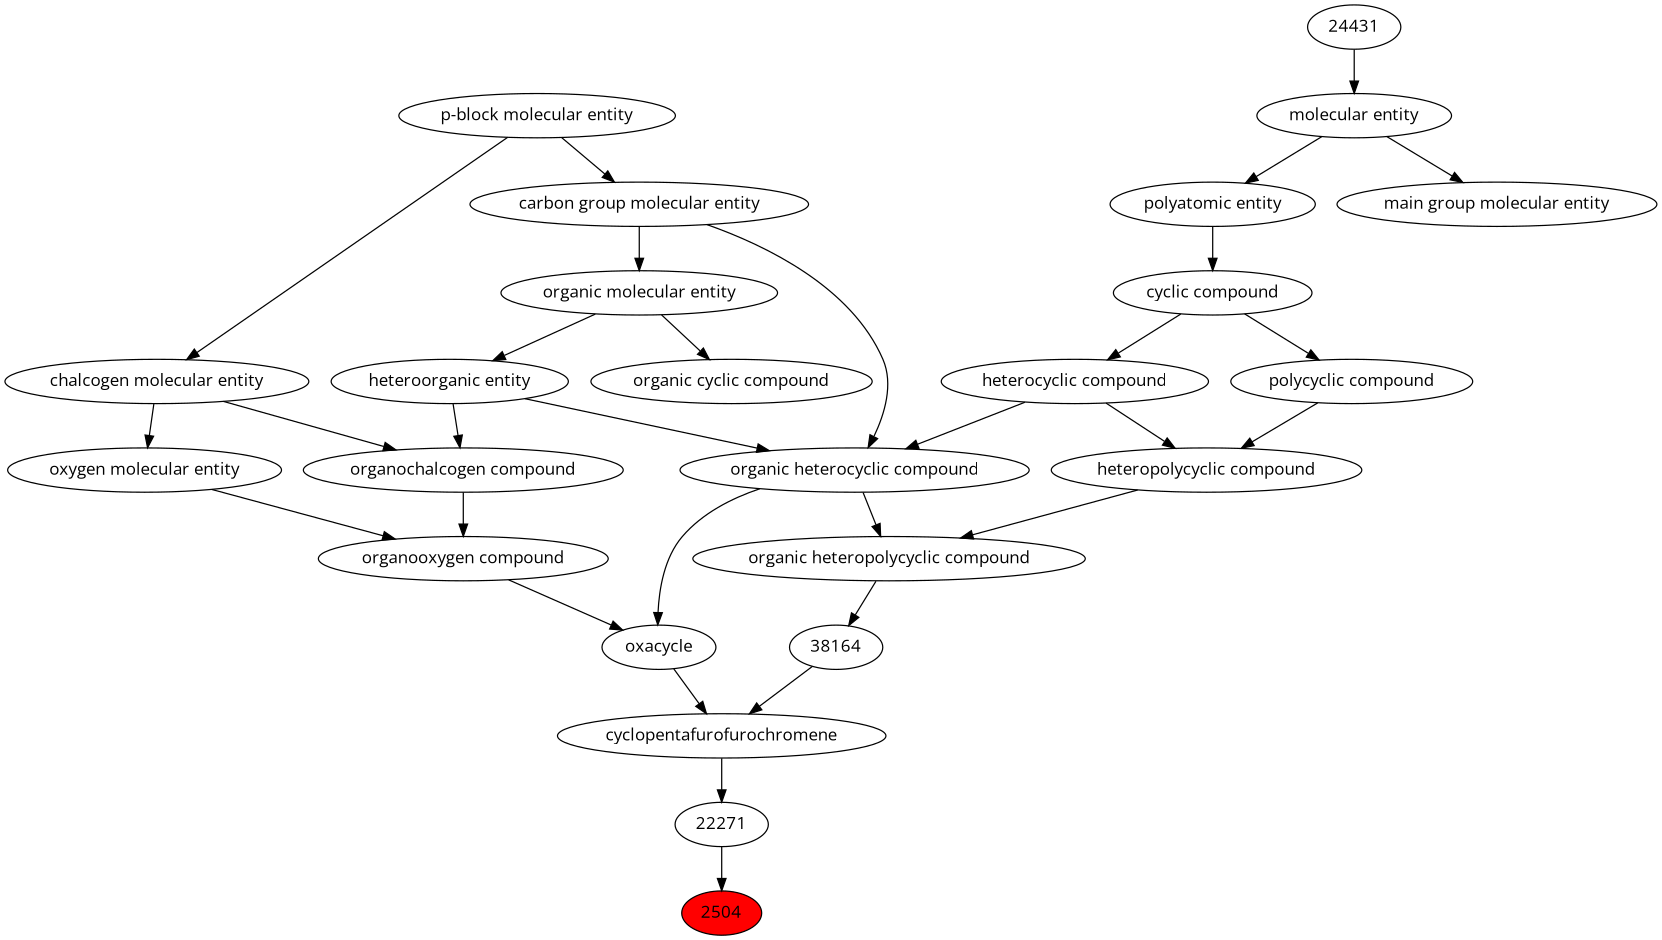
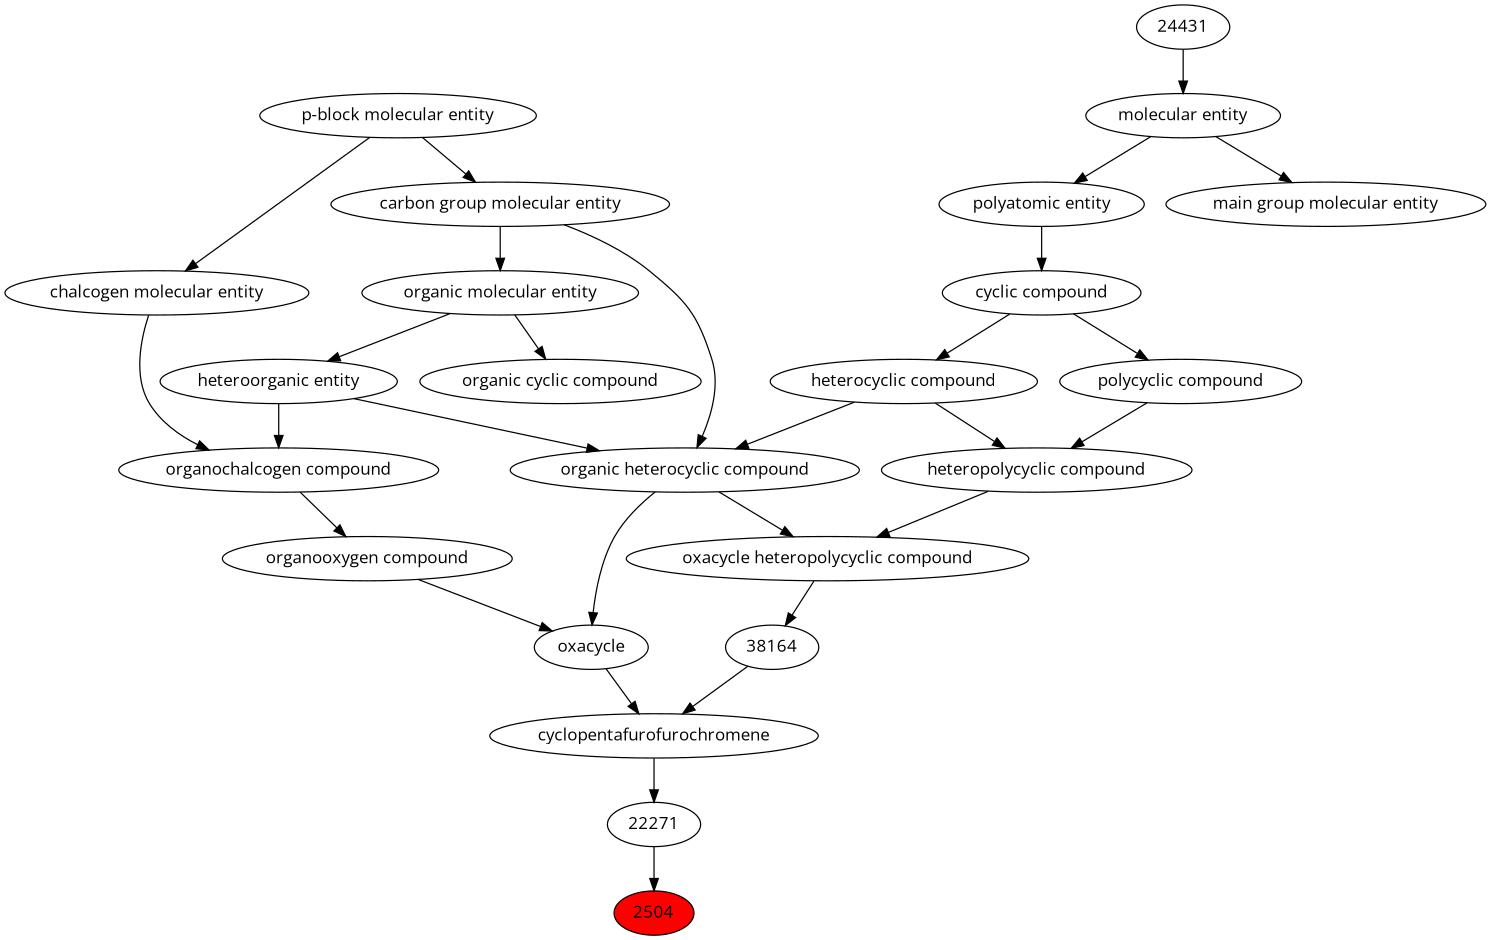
node "oxygen molecular entity": removed
node "organic heteropolycyclic compound": label "organic heteropolycyclic compound" -> "oxacycle heteropolycyclic compound"
